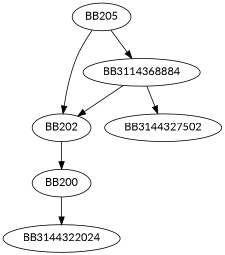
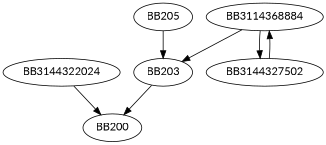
edge "BB205" -> "BB3114368884": now "BB3144327502" -> "BB3114368884"
node "BB202": label "BB202" -> "BB203"
edge "BB200" -> "BB3144322024": reversed
